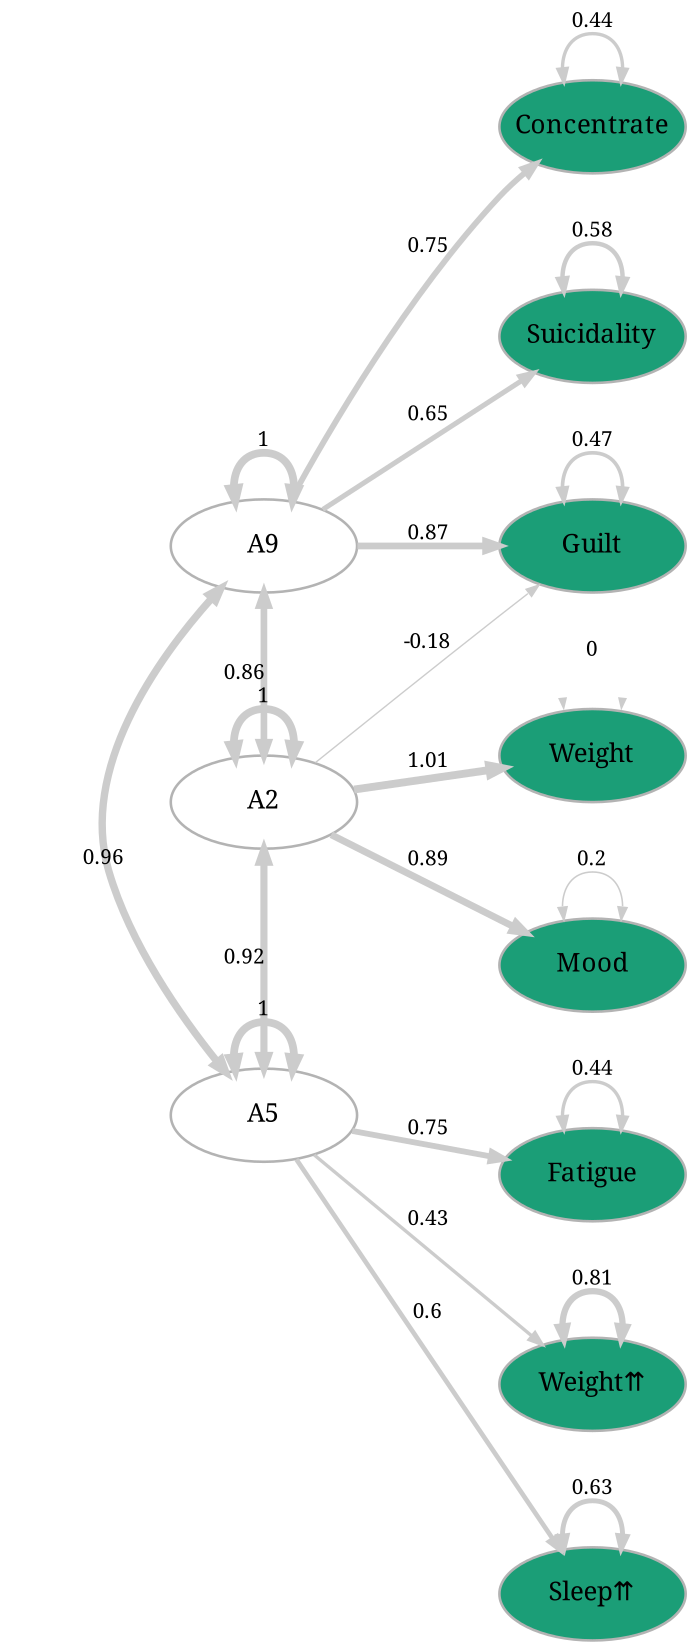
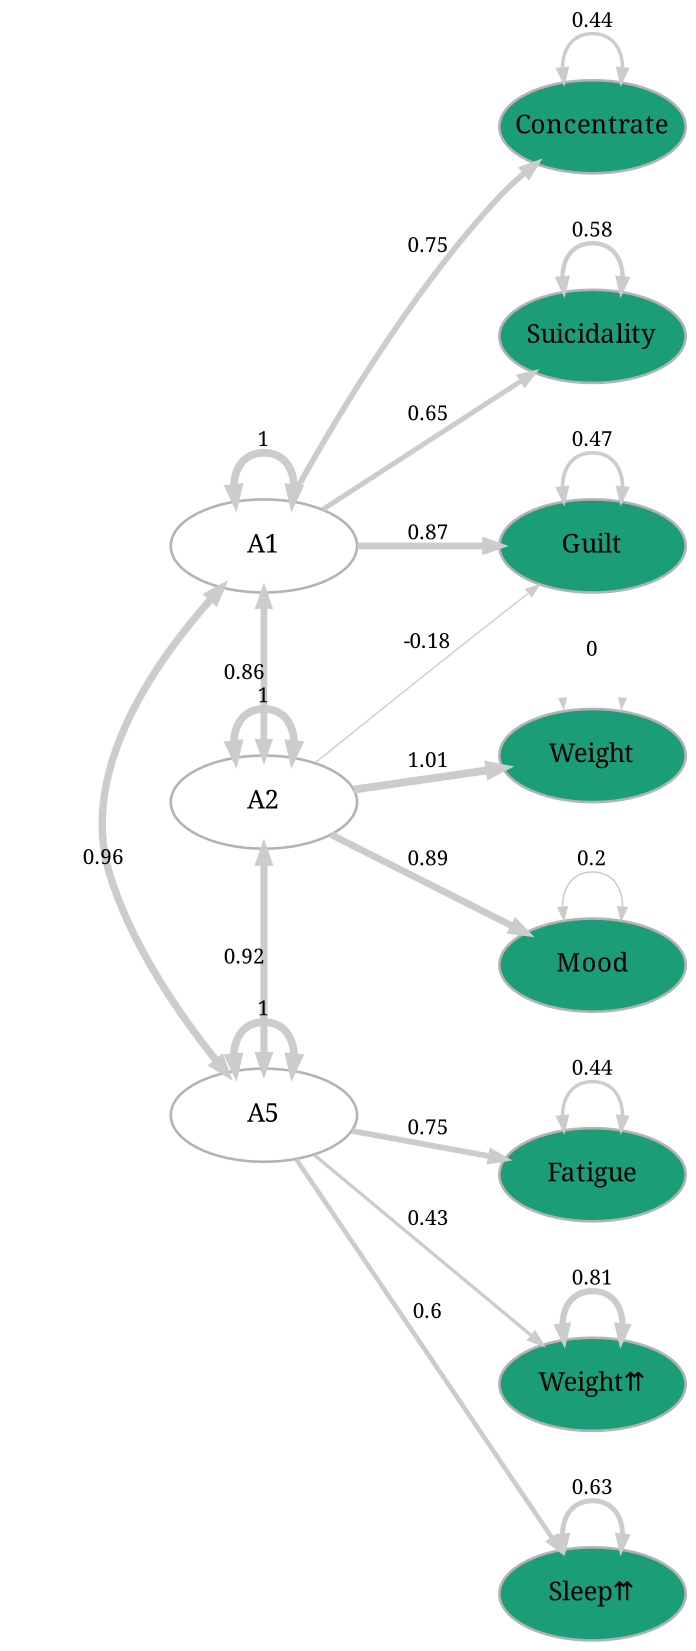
node "A9": label "A9" -> "A1"
